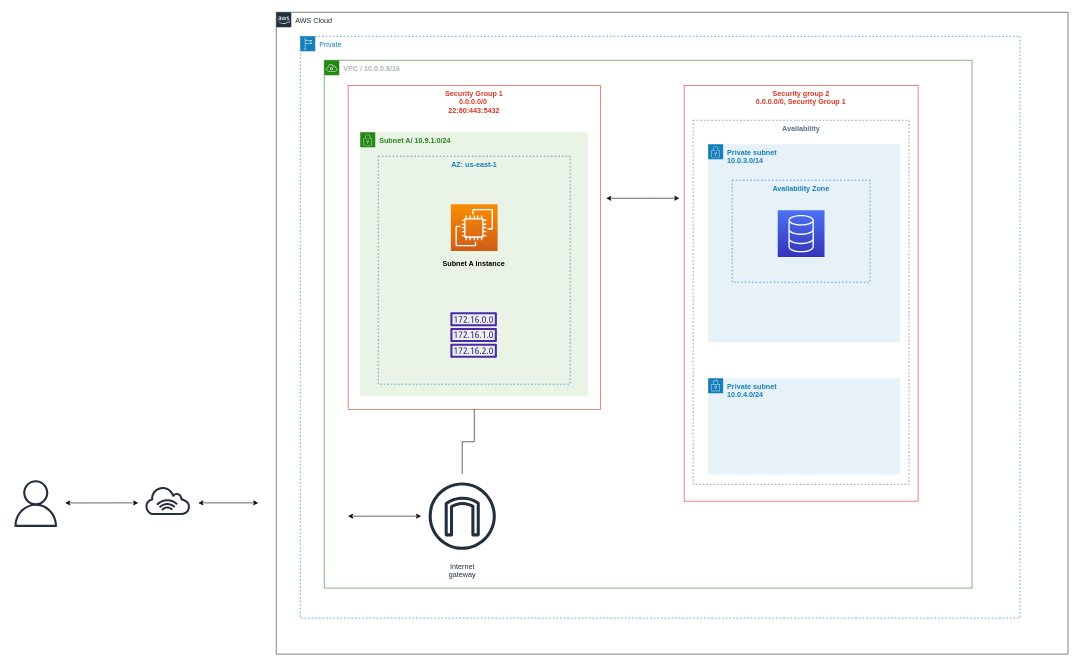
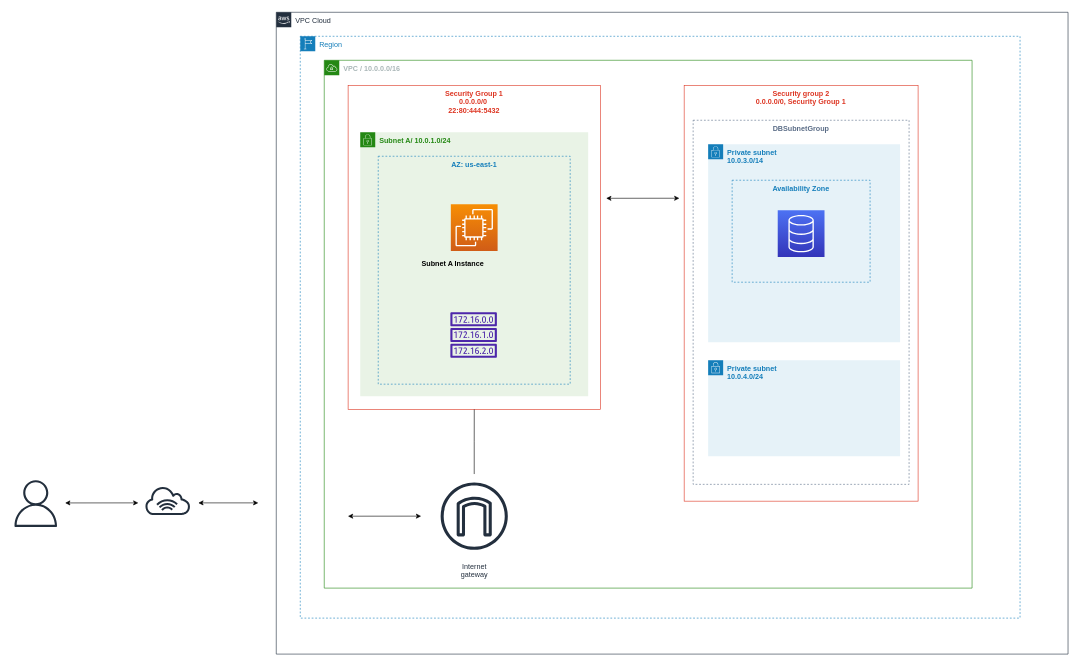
node "AWS Cloud": label "AWS Cloud" -> "VPC Cloud"
node "Private": label "Private" -> "Region"
node "VPC / 10.0.0.8/16": label "VPC / 10.0.0.8/16" -> "VPC / 10.0.0.0/16"
node "Security Group 1 0.0.0.0/0 22:80:443:5432": label "Security Group 1 0.0.0.0/0 22:80:443:5432" -> "Security Group 1 0.0.0.0/0 22:80:444:5432"
node "Availability": label "Availability" -> "DBSubnetGroup"
node "Subnet A/ 10.9.1.0/24": label "Subnet A/ 10.9.1.0/24" -> "Subnet A/ 10.0.1.0/24"
node "Subnet A Instance": moved (474, 264) -> (453, 264)
node "Private subnet 10.0.4.0/24": moved (804, 426) -> (804, 408)
node "Internet gateway": moved (462, 516) -> (474, 516)
